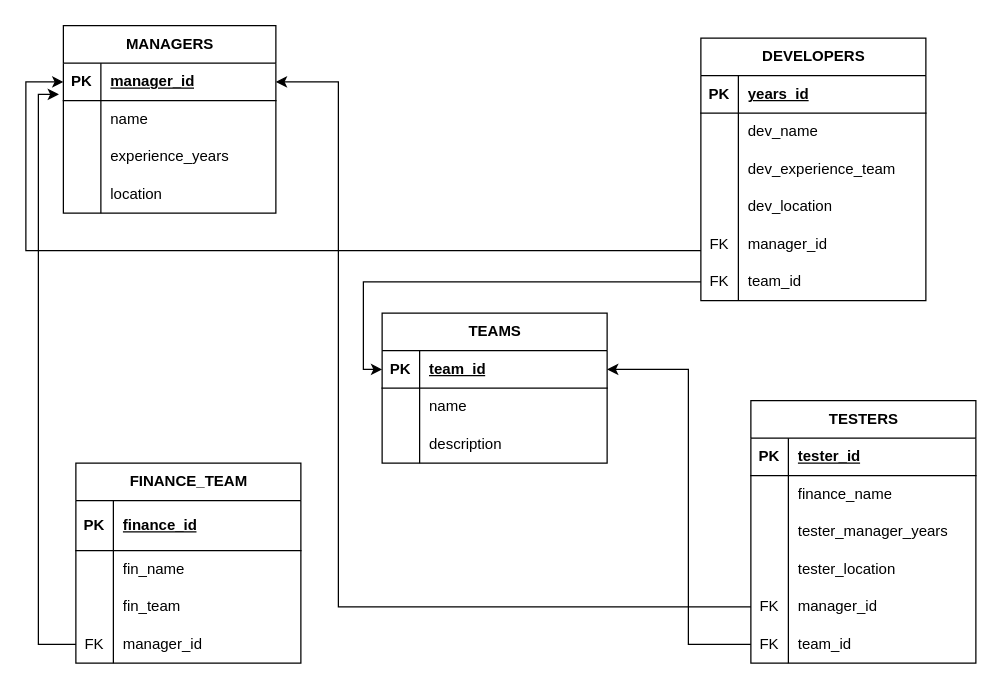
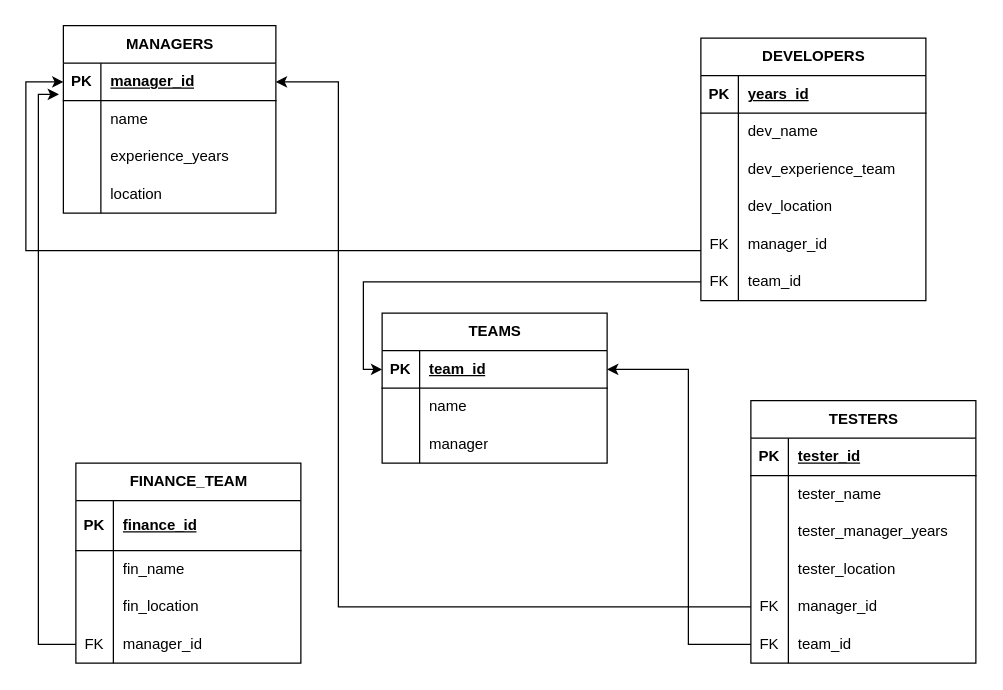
node "description": label "description" -> "manager"
node "finance_name": label "finance_name" -> "tester_name"
node "fin_team": label "fin_team" -> "fin_location"
